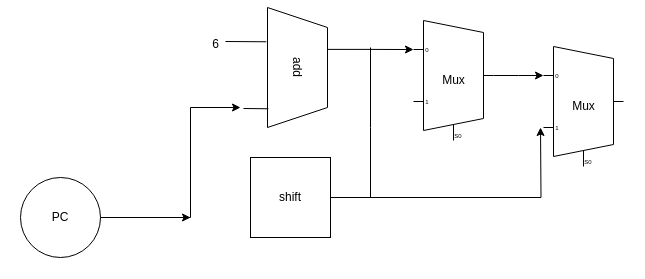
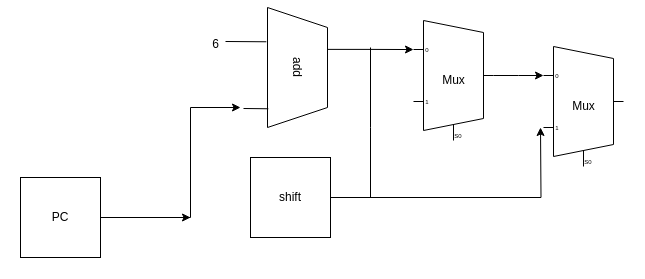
node "PC": shape ellipse -> rectangle
